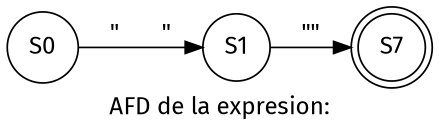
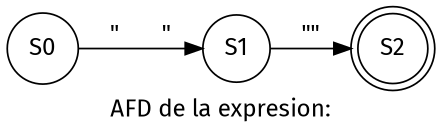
node "S7": label "S7" -> "S2"
